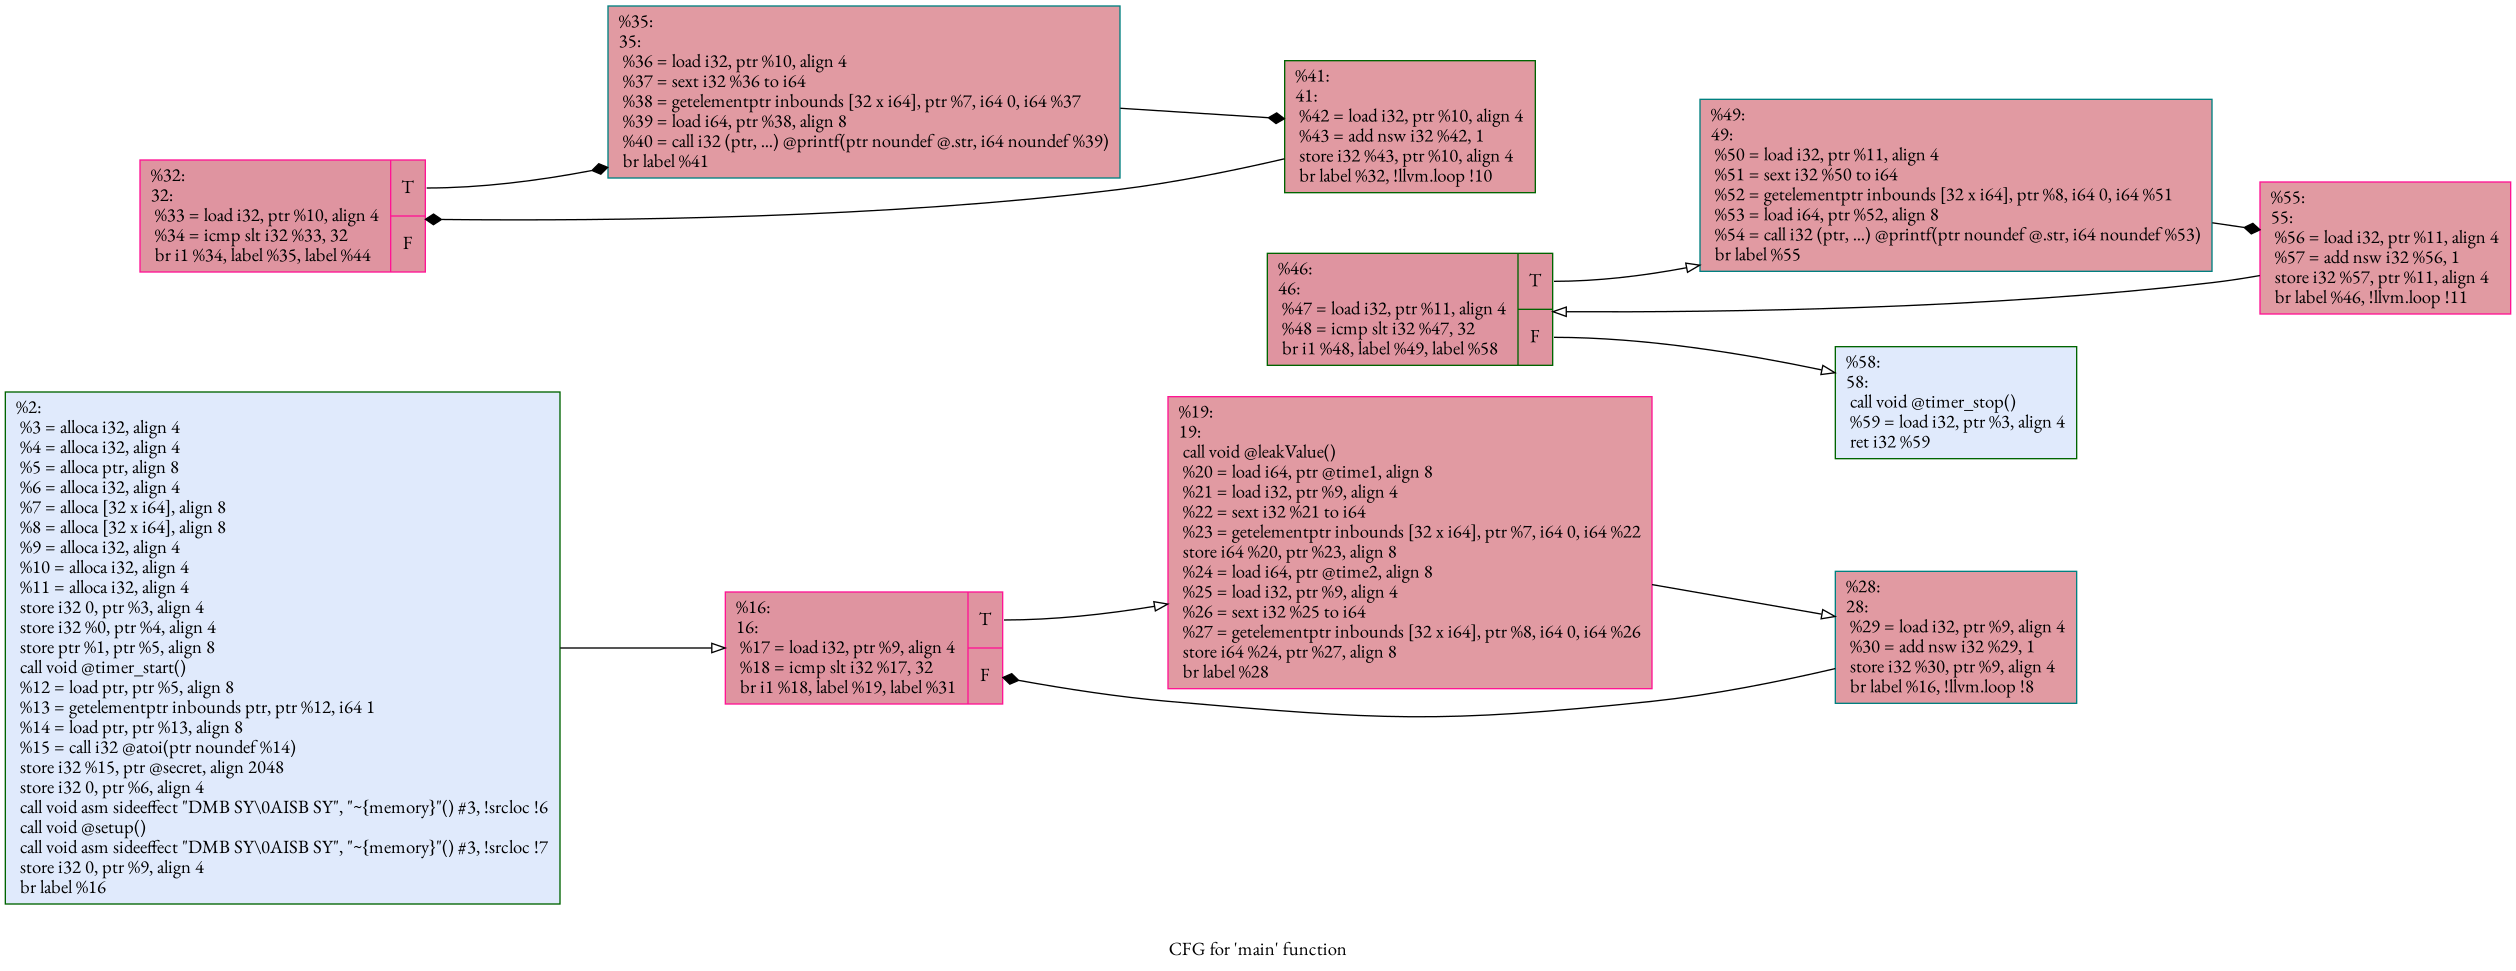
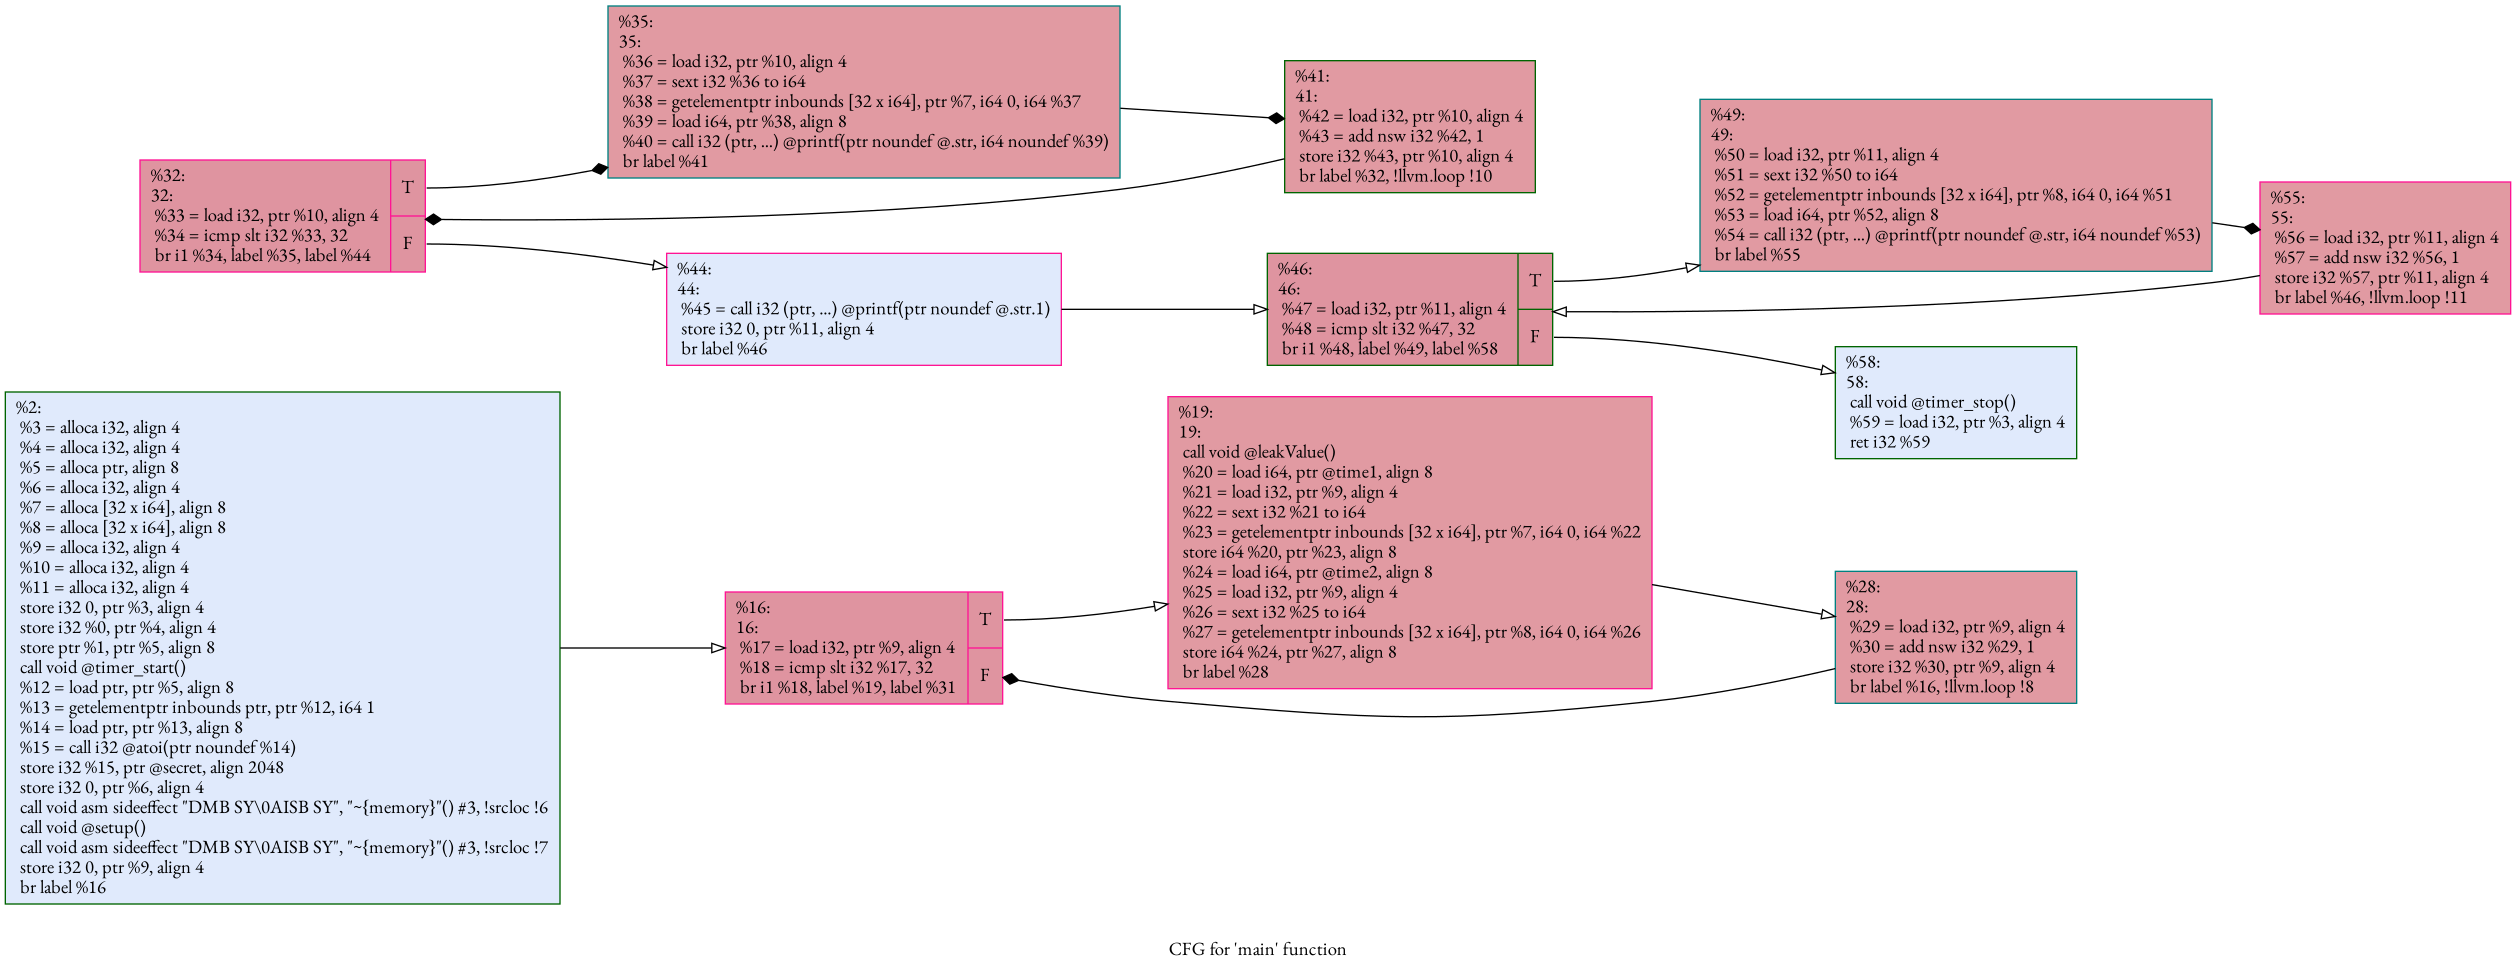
node "%44:": added
